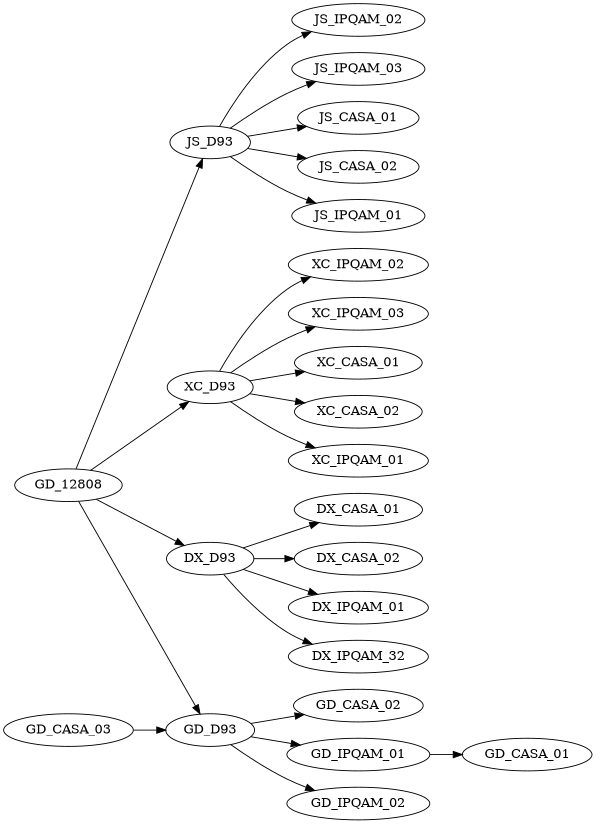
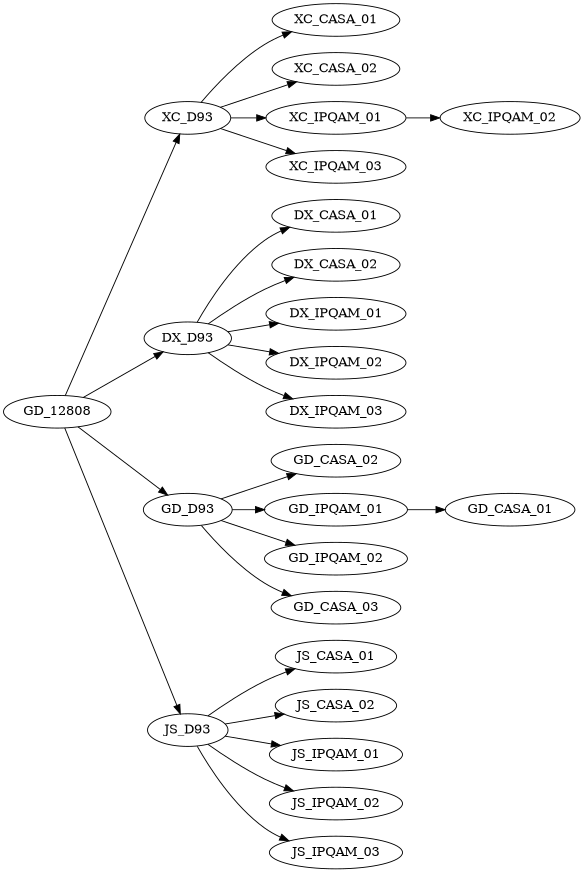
edge "XC_D93" -> "XC_IPQAM_02": now "XC_IPQAM_01" -> "XC_IPQAM_02"
node "DX_IPQAM_03": added
node "DX_IPQAM_32": label "DX_IPQAM_32" -> "DX_IPQAM_02"
edge "GD_CASA_03" -> "GD_D93": reversed
